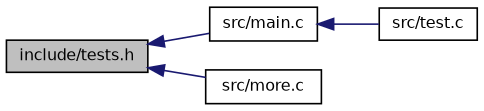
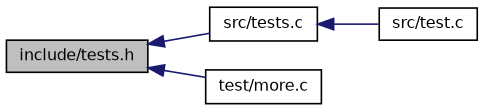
node "src/main.c": label "src/main.c" -> "src/tests.c"
node "src/more.c": label "src/more.c" -> "test/more.c"
